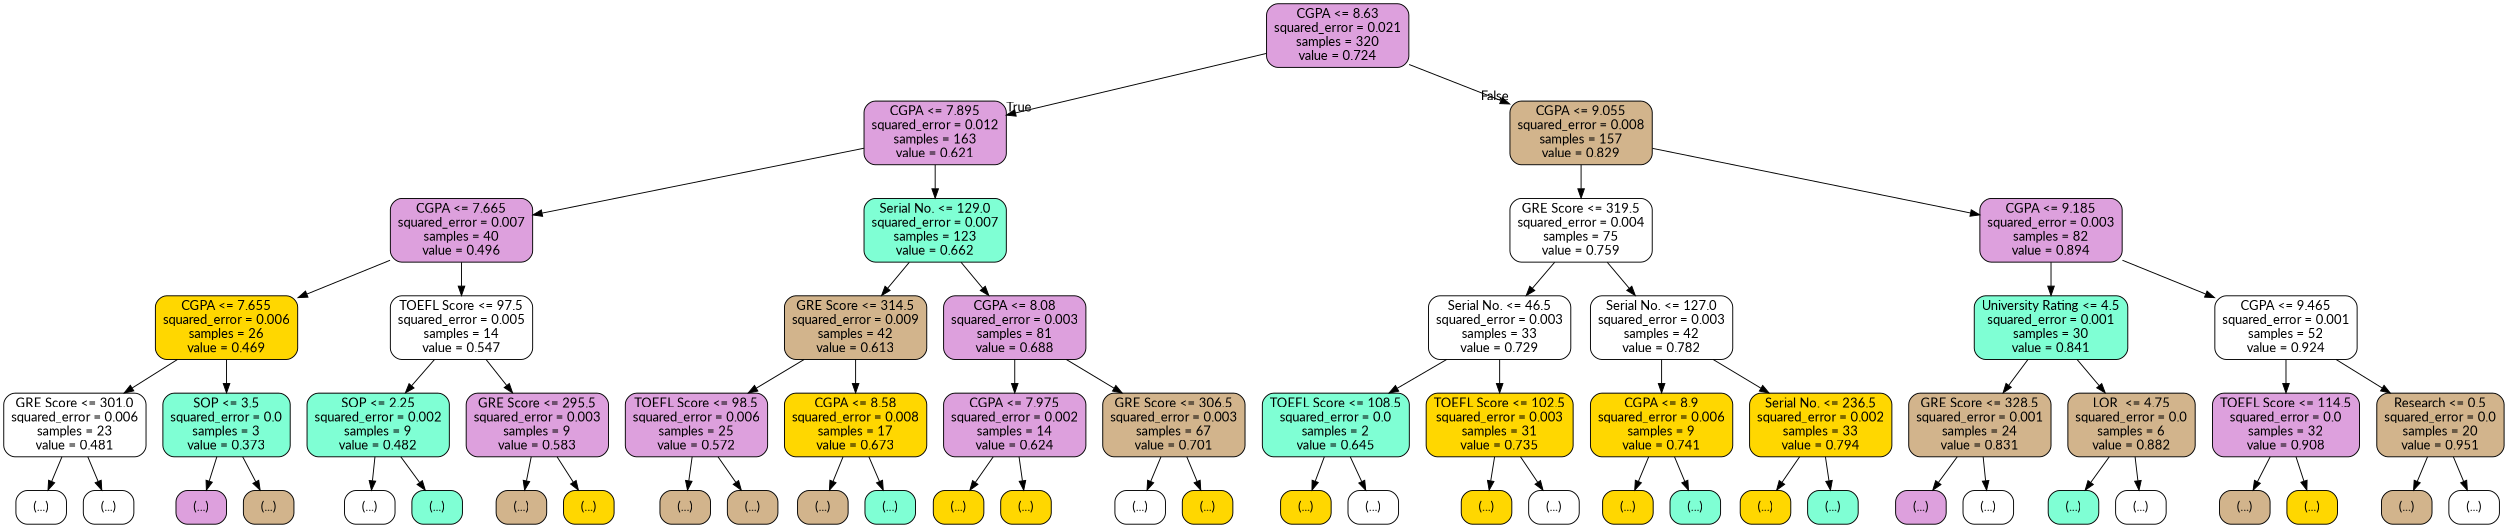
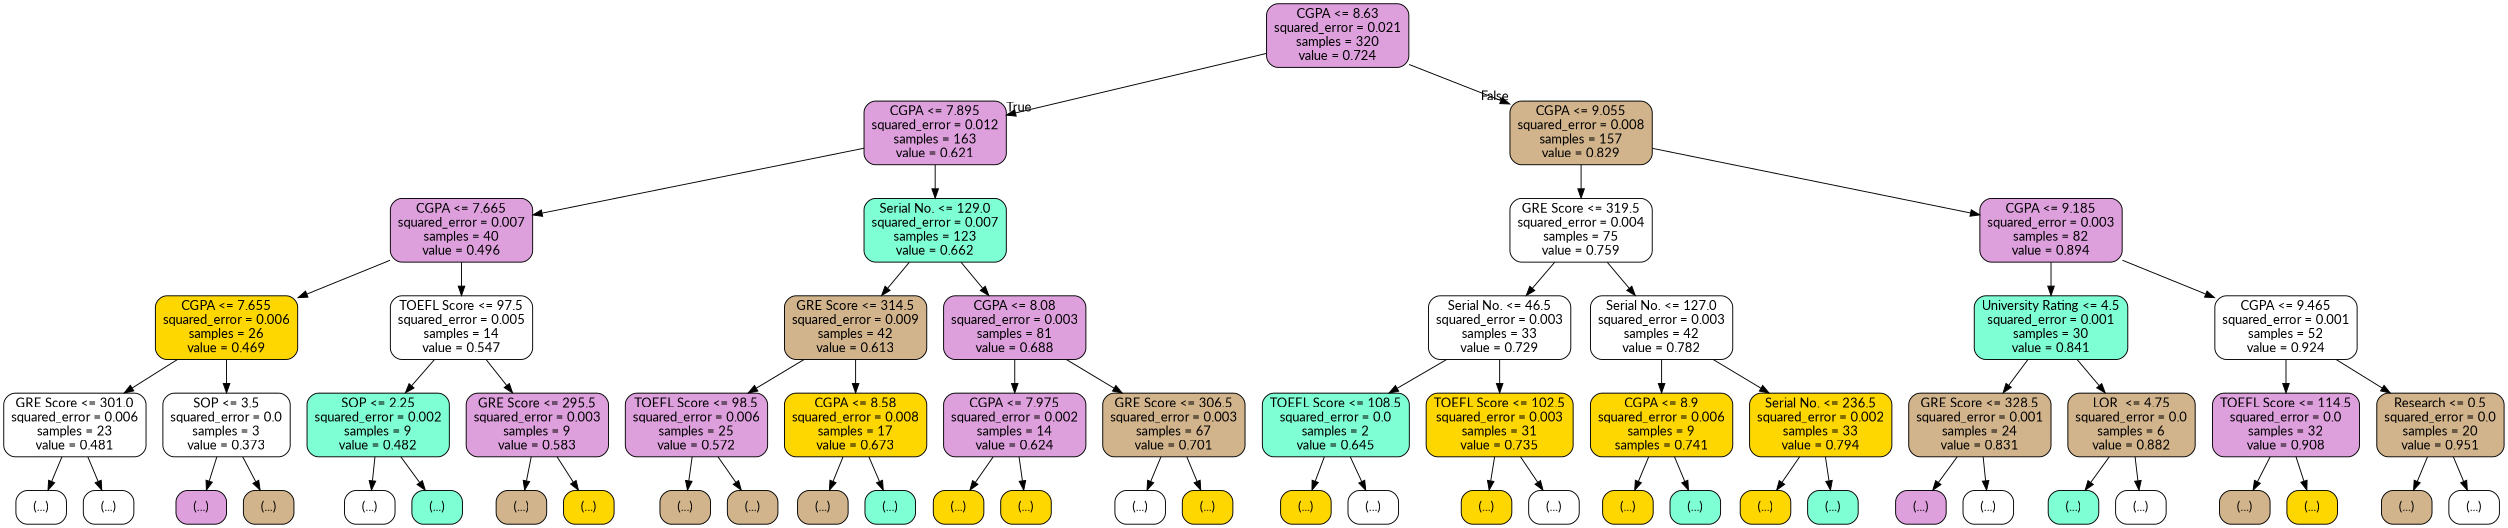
node "SOP <= 3.5 squared_error = 0.0 samples = 3 value = 0.373": fillcolor aquamarine -> white
node "CGPA <= 8.9 squared_error = 0.006 samples = 9 value = 0.741": label "CGPA <= 8.9 squared_error = 0.006 samples = 9 value = 0.741" -> "CGPA <= 8.9 squared_error = 0.006 samples = 9 samples = 0.741"
